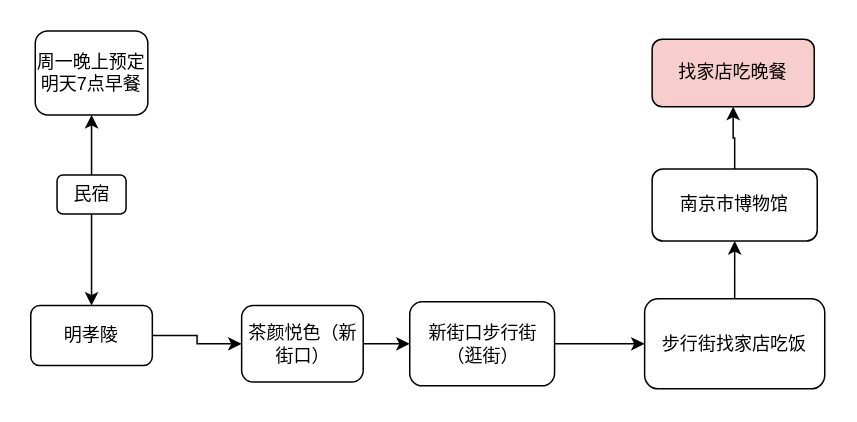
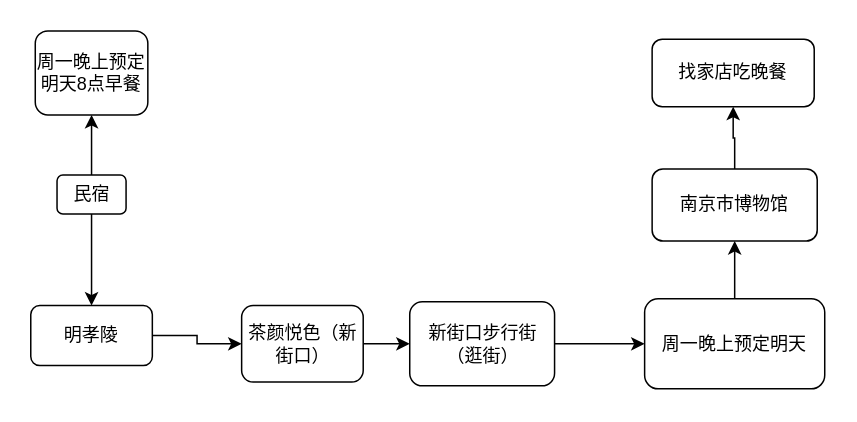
node "周一晚上预定明天7点早餐": label "周一晚上预定明天7点早餐" -> "周一晚上预定明天8点早餐"
node "找家店吃晚餐": fillcolor #f8cecc -> #ffffff
node "步行街找家店吃饭": label "步行街找家店吃饭" -> "周一晚上预定明天"
